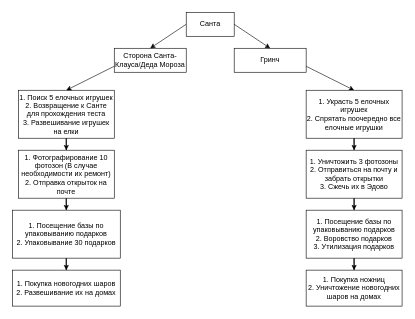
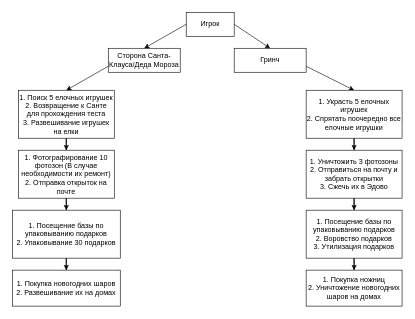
node "Санта": label "Санта" -> "Игрок"
node "Сторона Санта-Клауса/Деда Мороза": moved (150, 60) -> (144, 60)
